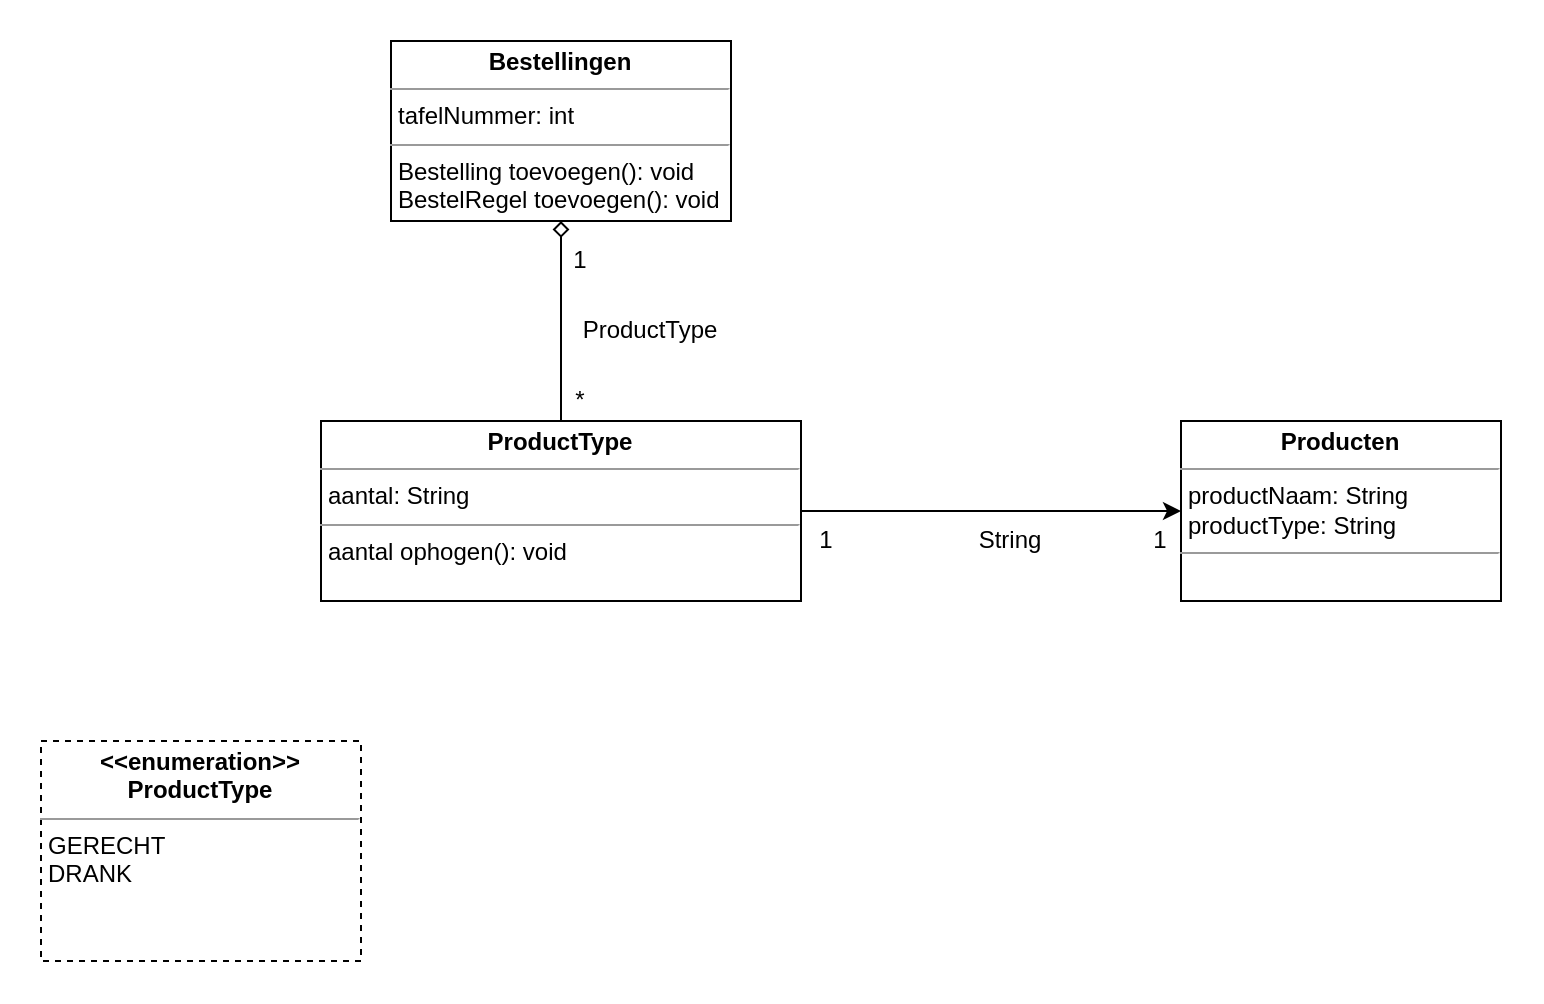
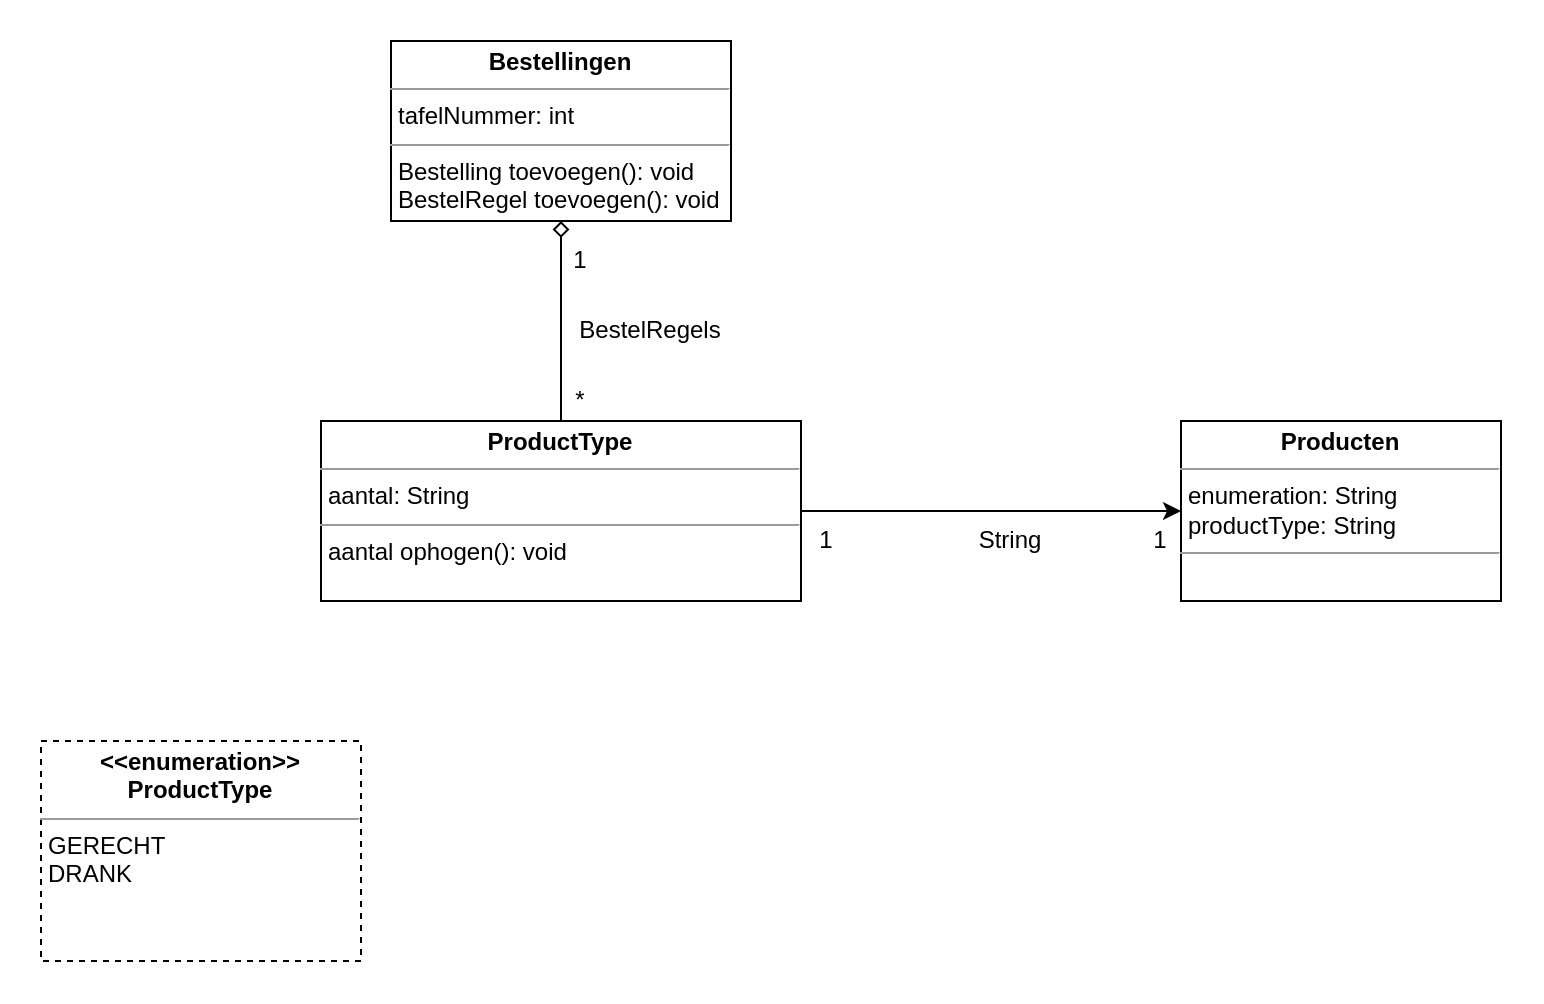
node "ProductType": label "ProductType" -> "BestelRegels"
node "Producten productNaam: String productType: String": label "Producten productNaam: String productType: String" -> "Producten enumeration: String productType: String"
